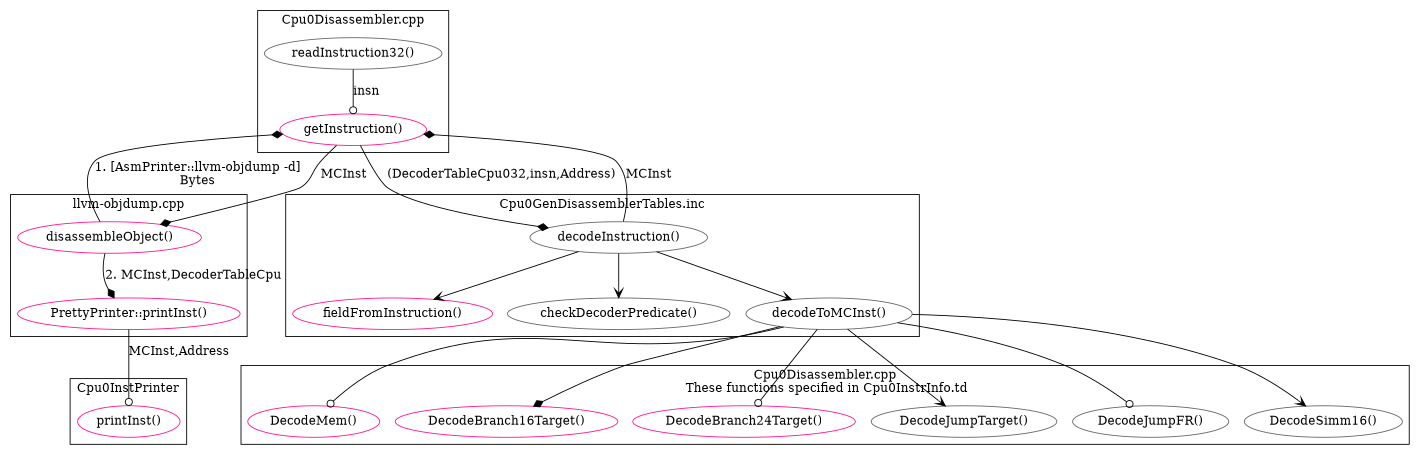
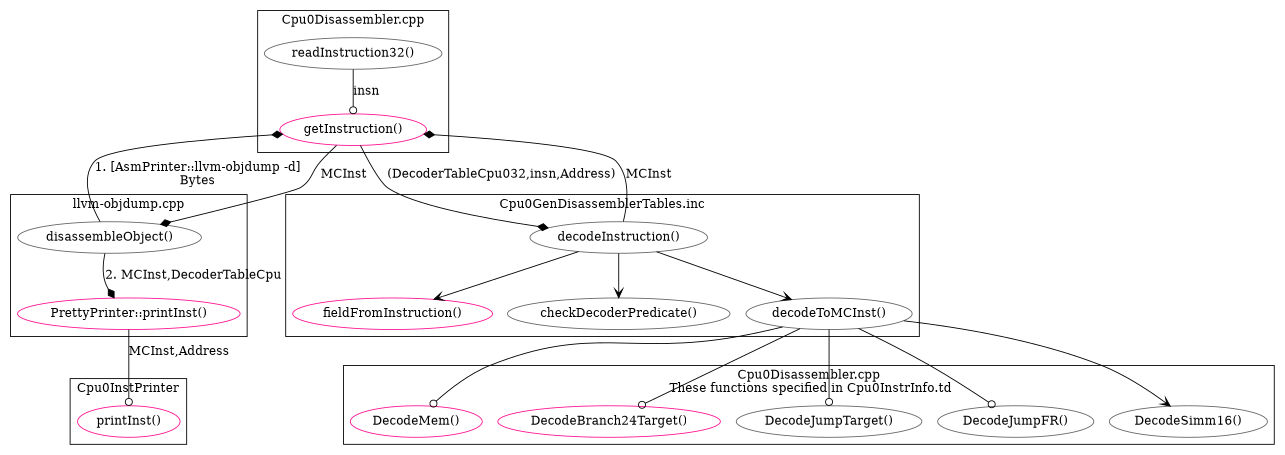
node "disassembleObject()": color deeppink -> gray40
edge "decodeToMCInst()" -> "DecodeJumpTarget()": arrowhead vee -> odot
node "DecodeBranch16Target()": removed
